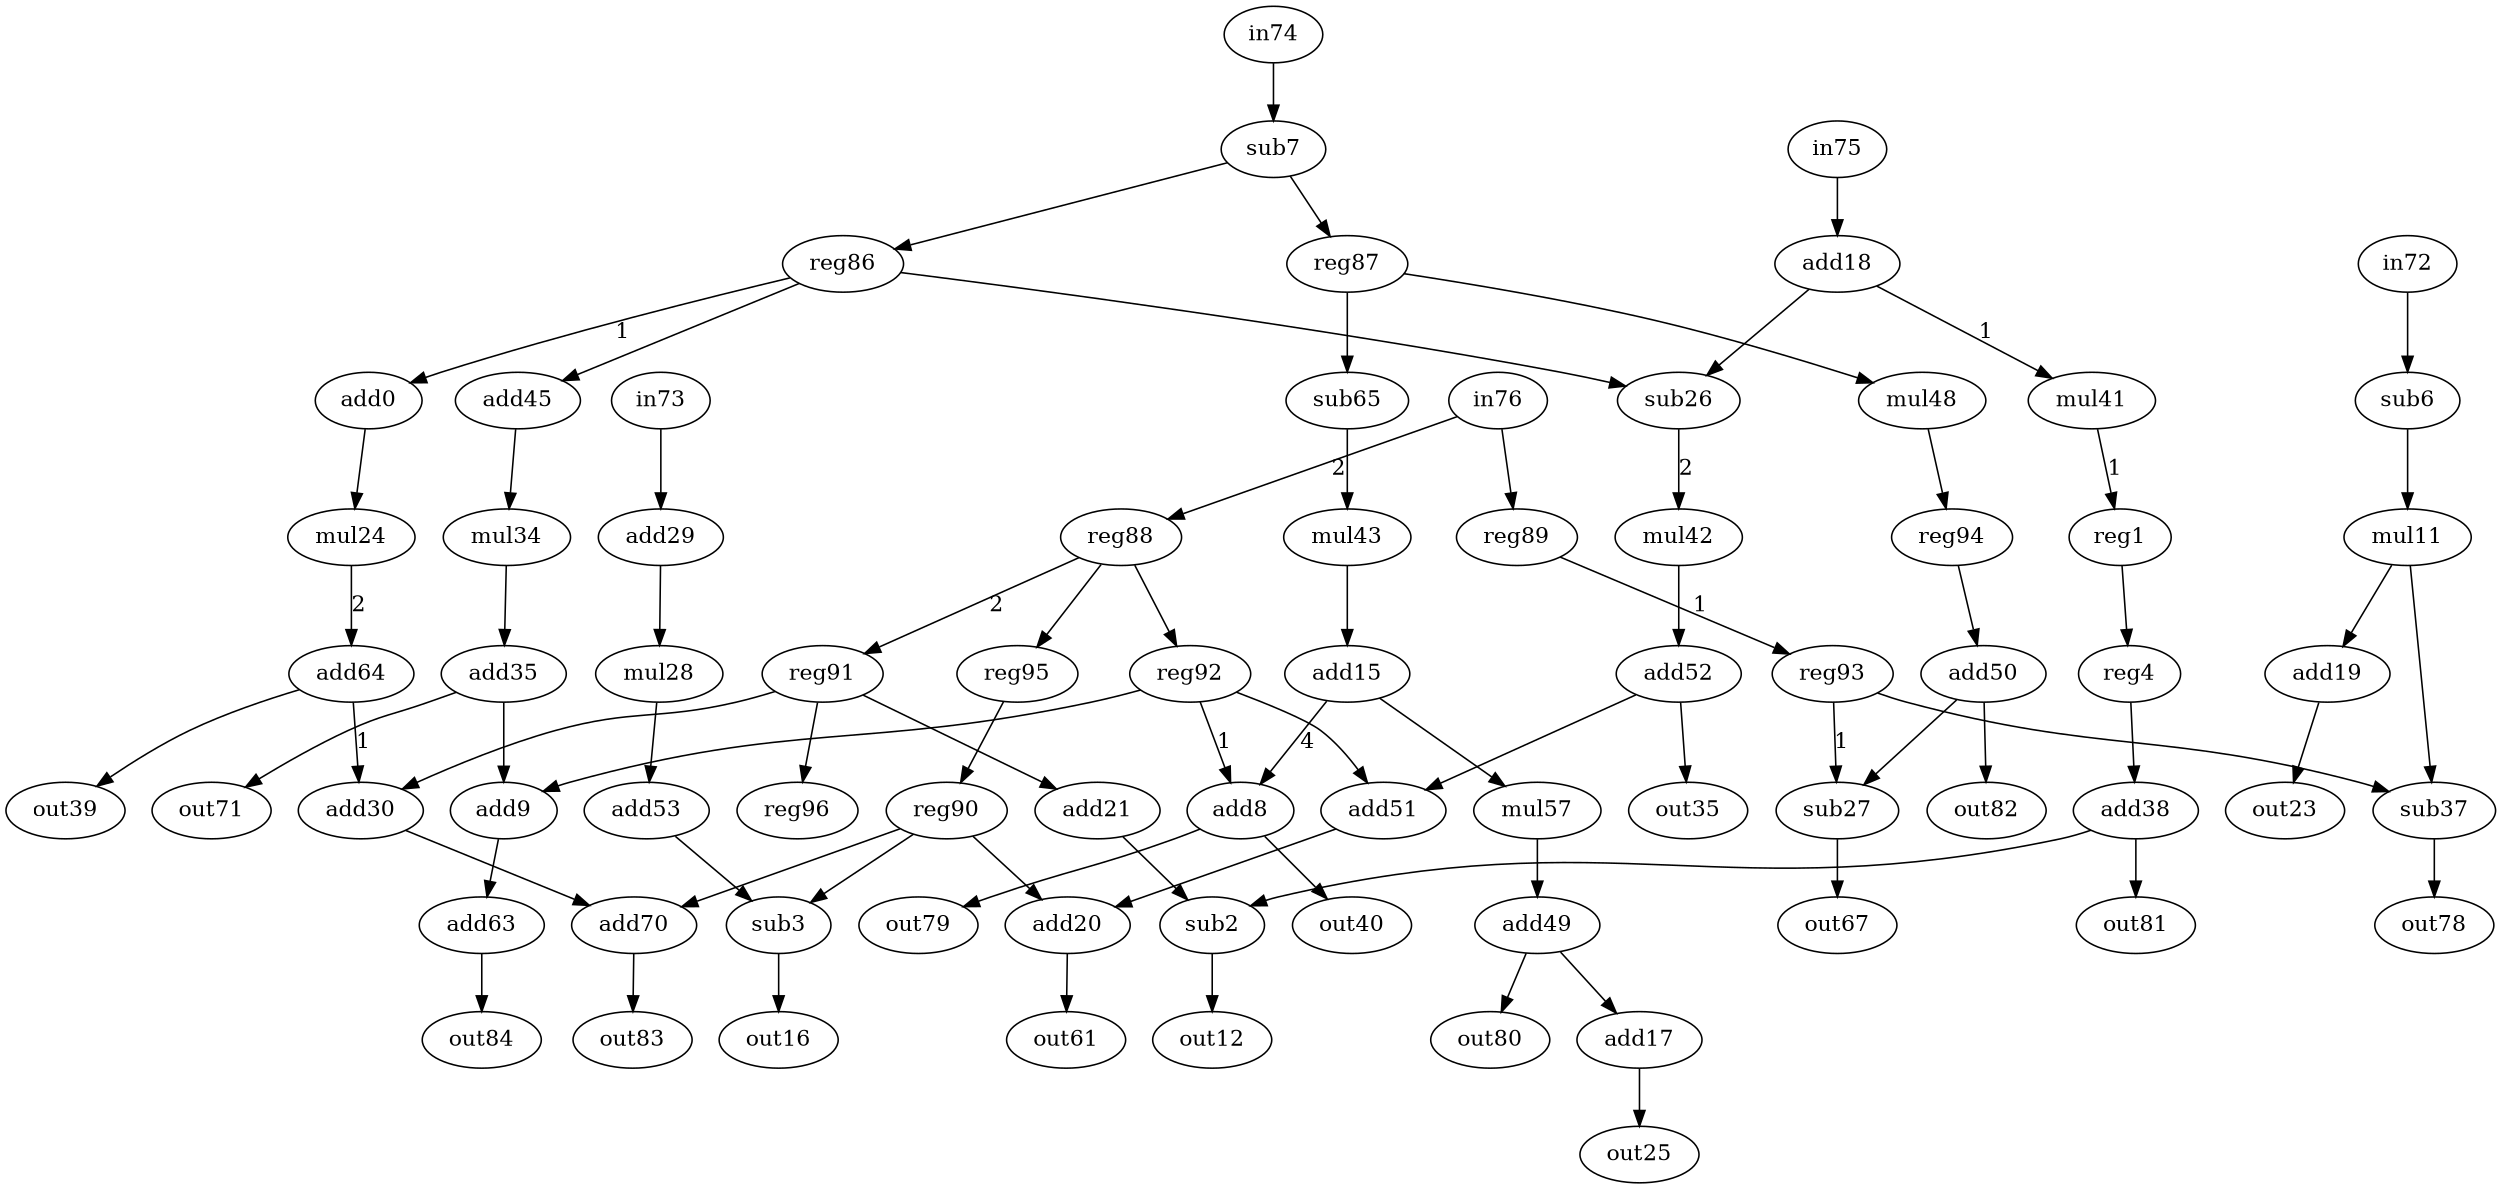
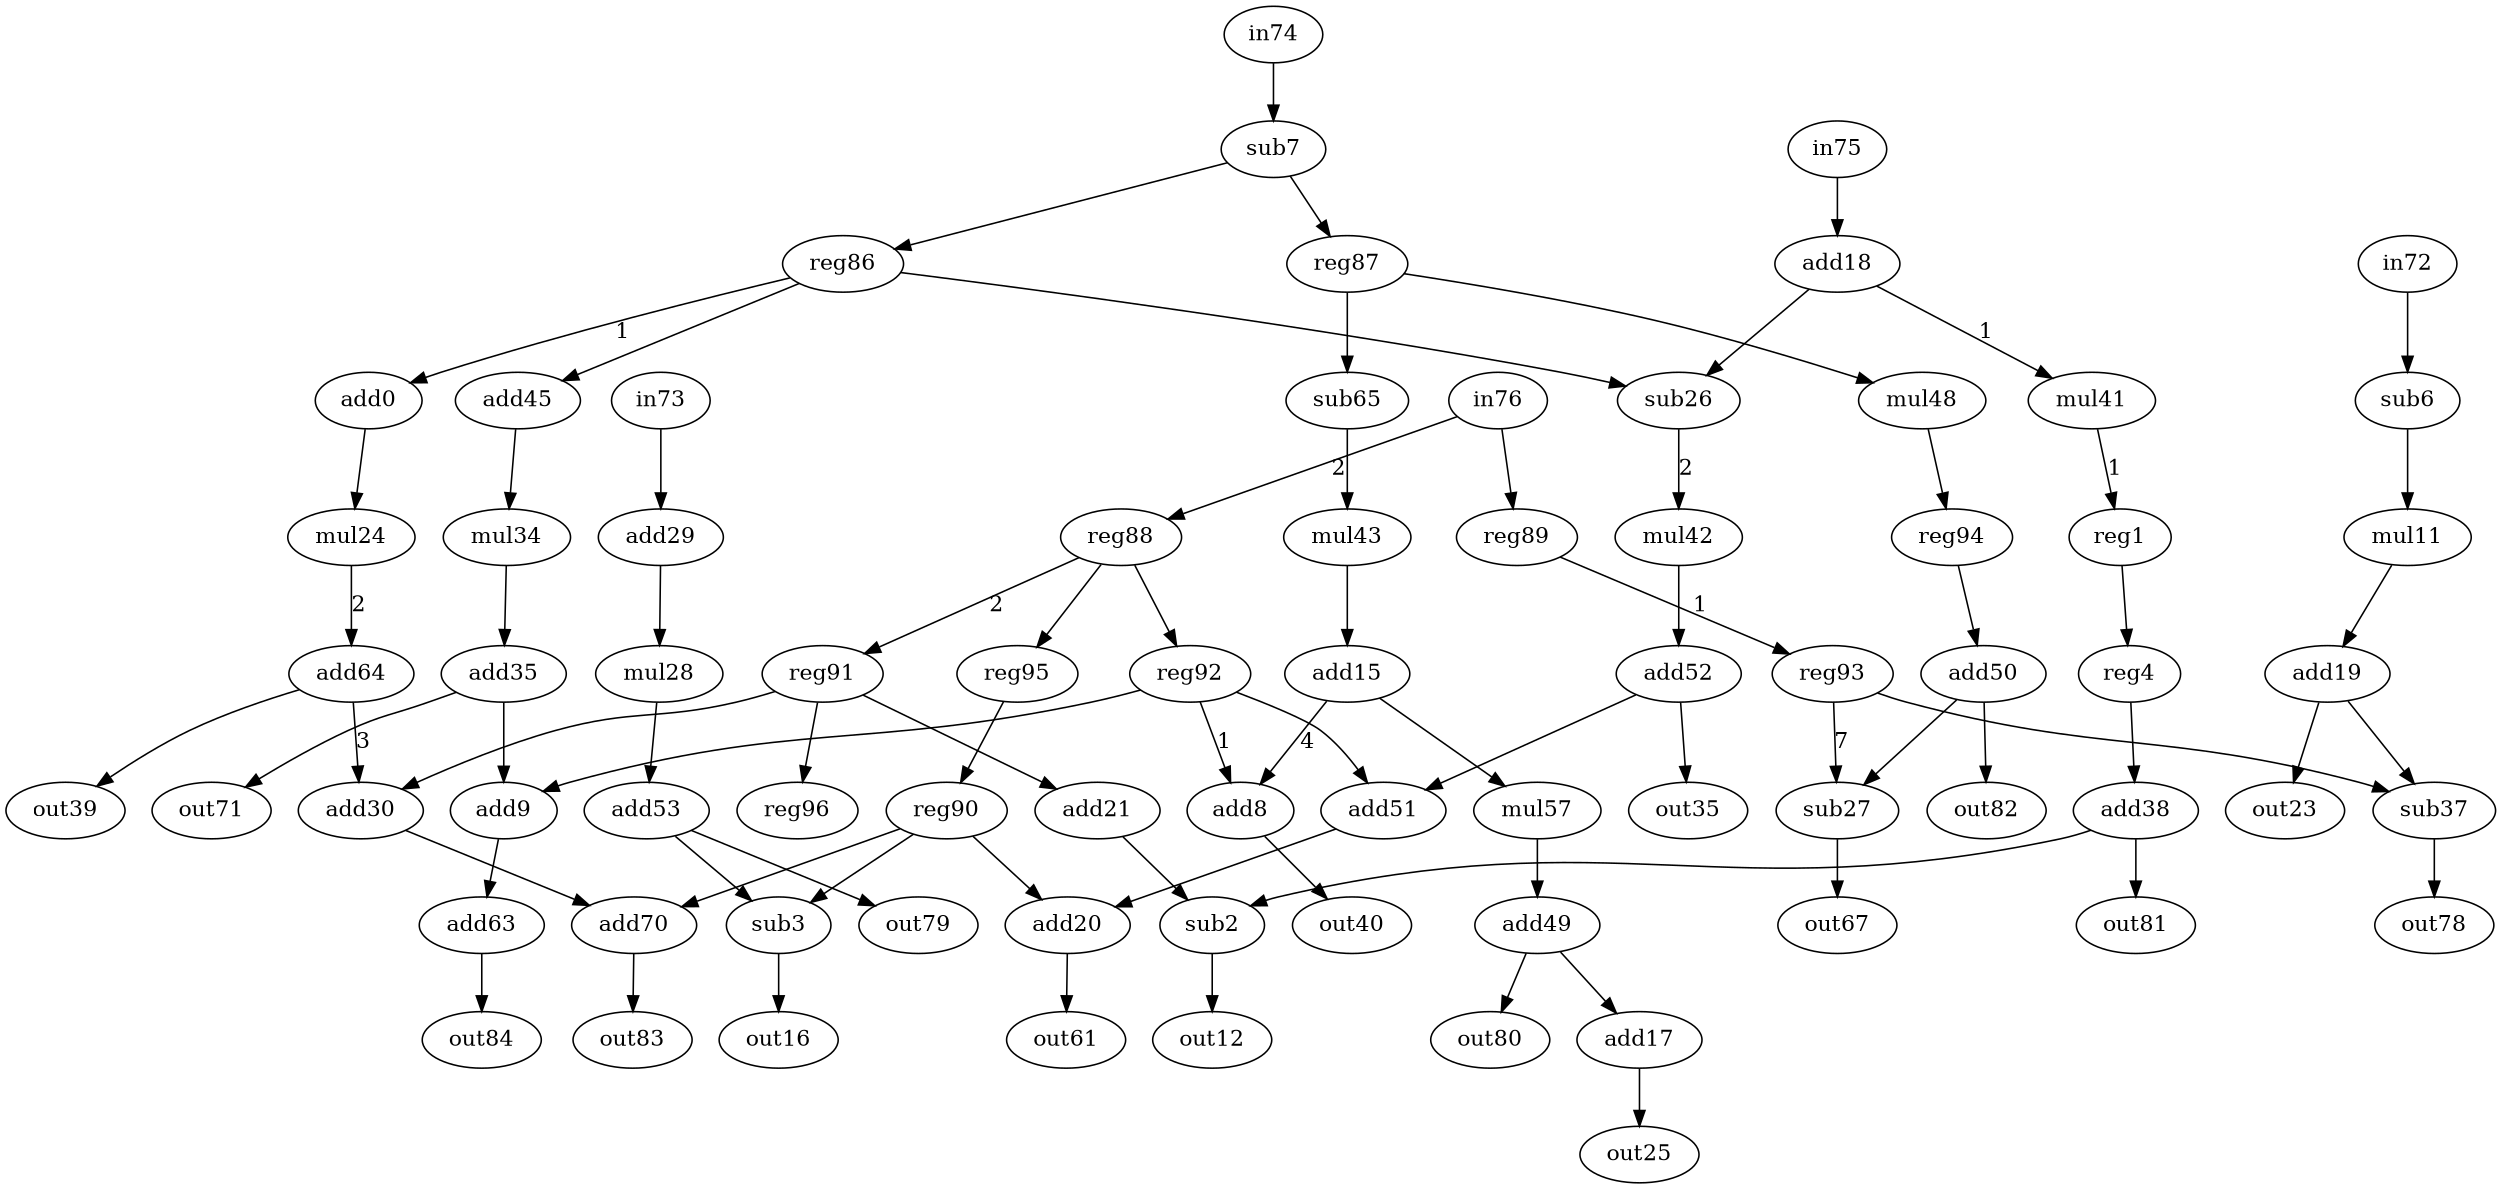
edge "mul11" -> "sub37": now "add19" -> "sub37"
edge "add64" -> "add30": label "1" -> "3"
edge "reg93" -> "sub27": label "1" -> "7"
edge "add8" -> "out79": now "add53" -> "out79"
